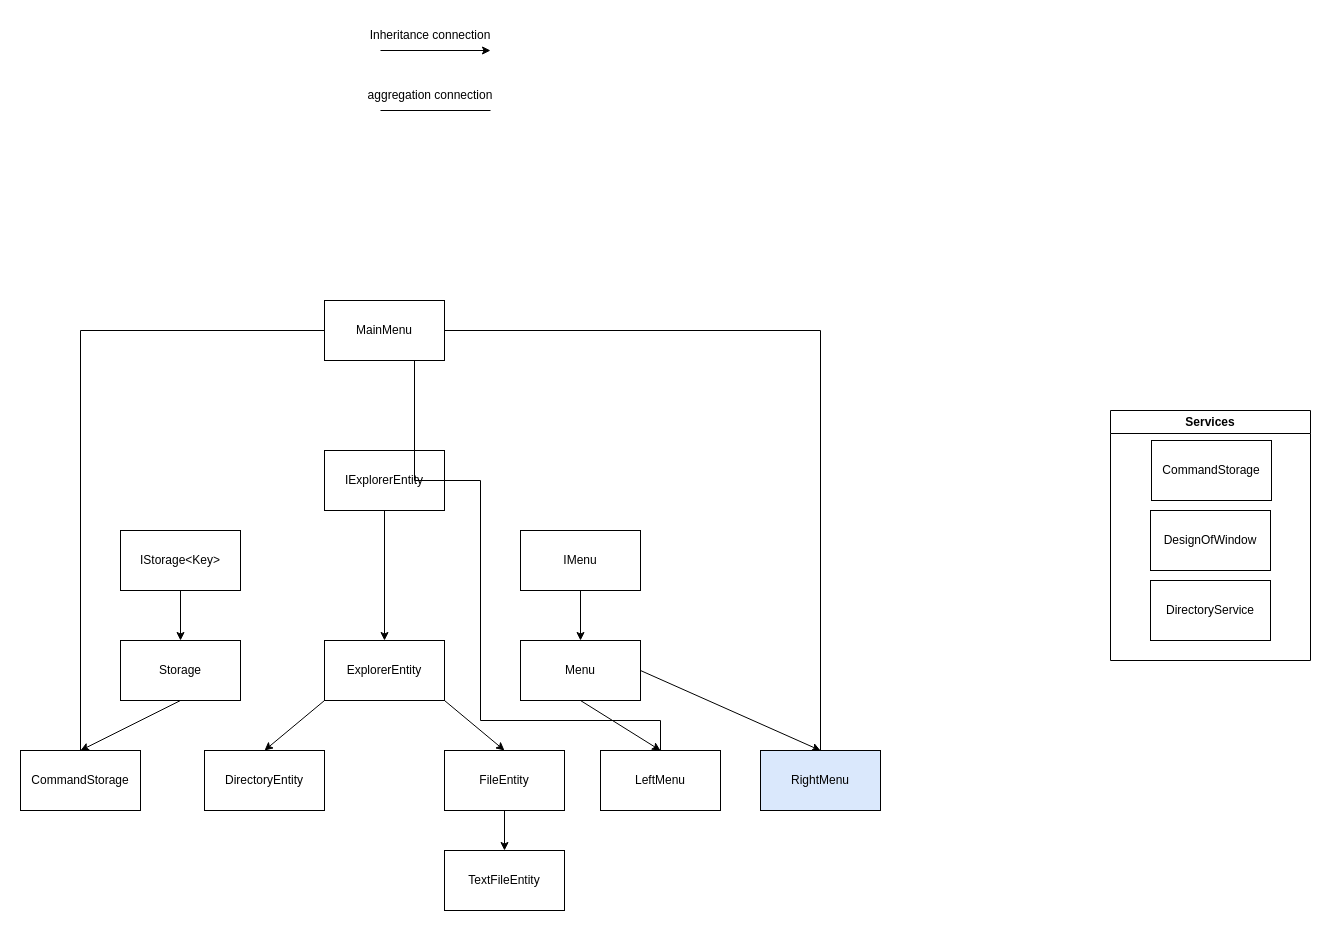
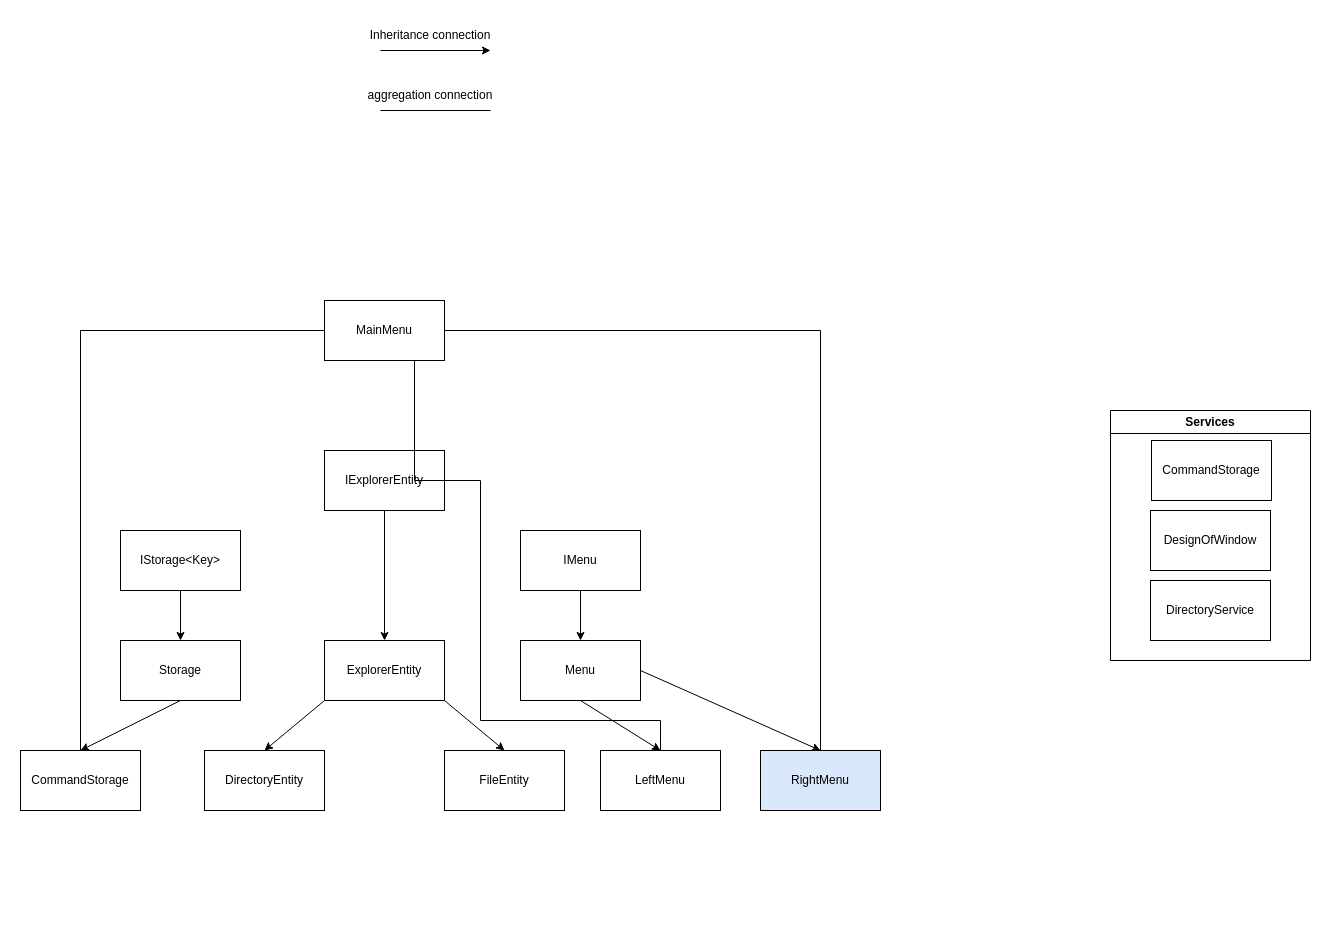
edge "FileEntity" -> "TextFileEntity": removed
node "TextFileEntity": removed
